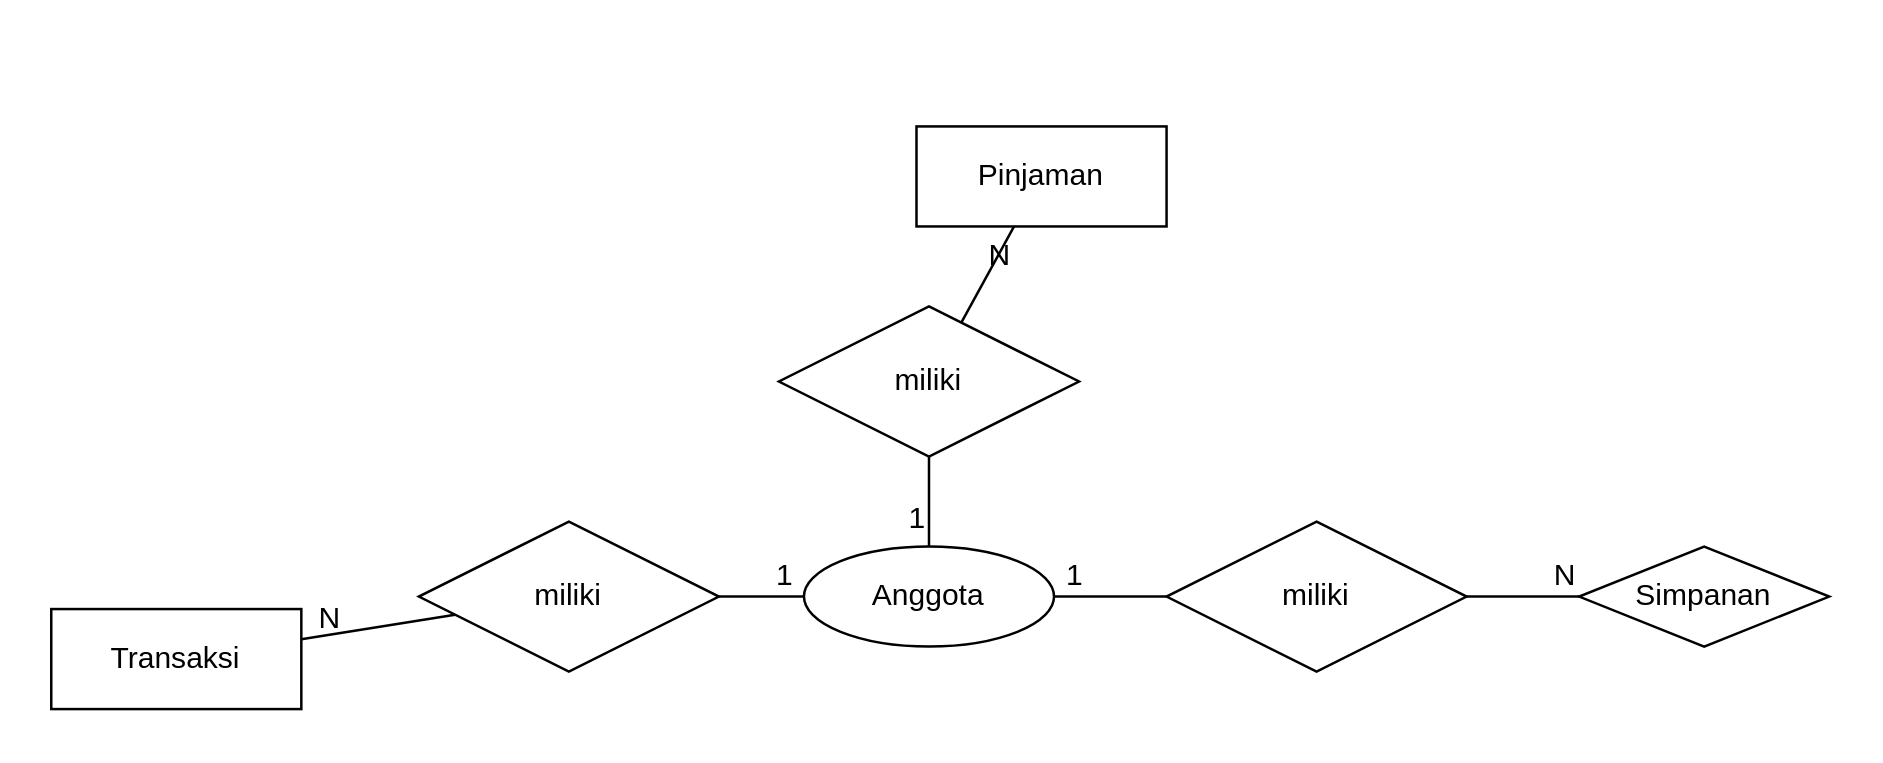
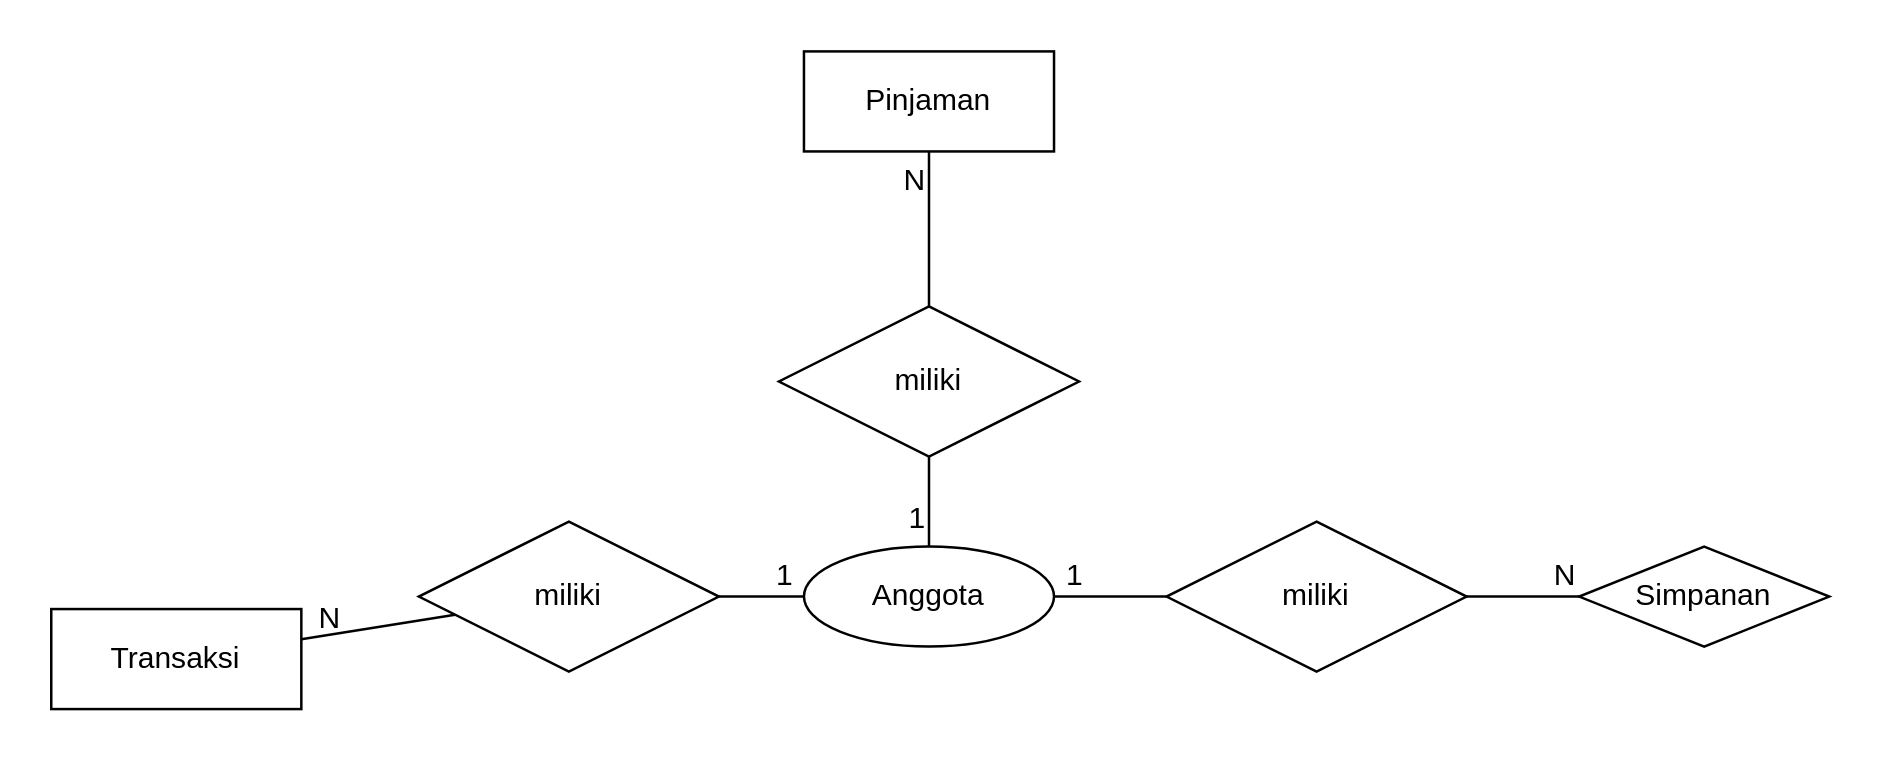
node "Pinjaman": moved (1041, 176) -> (929, 101)
